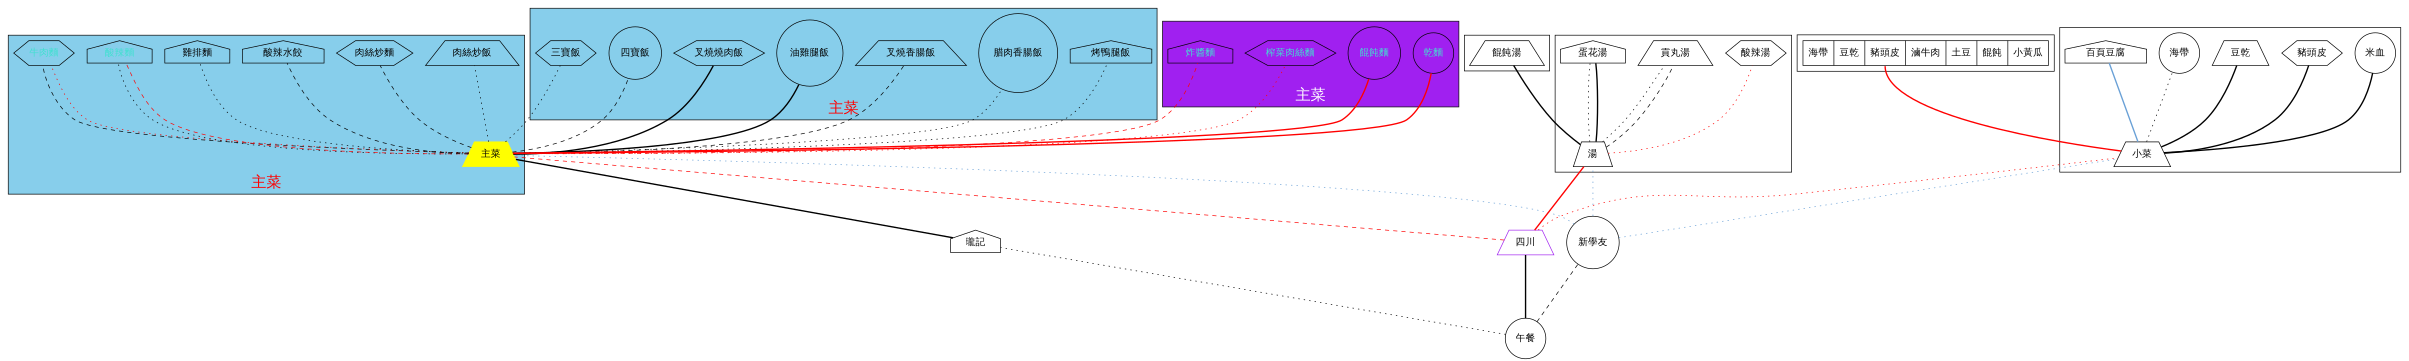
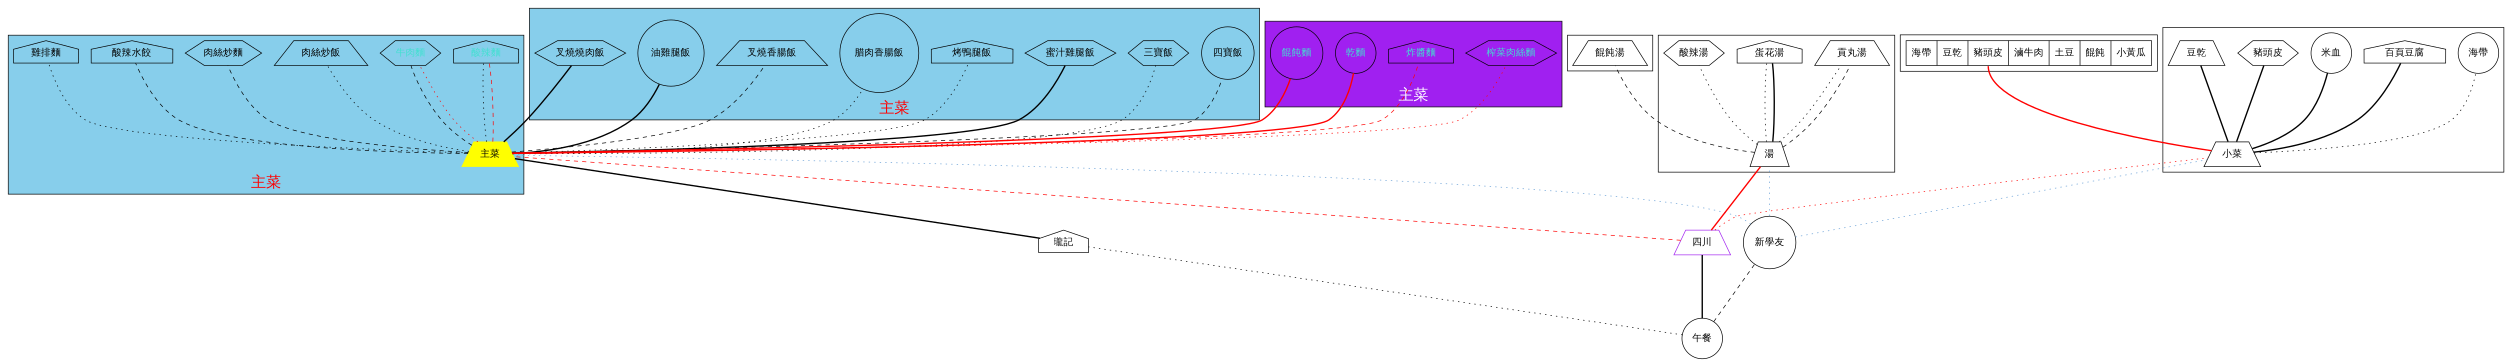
node "蜜汁雞腿飯": added
edge "百頁豆腐" -- "小菜": color #69a0d6 -> black
edge "餛飩湯" -- "湯": style bold -> dashed
edge "酸辣湯" -- "湯": color red -> black
